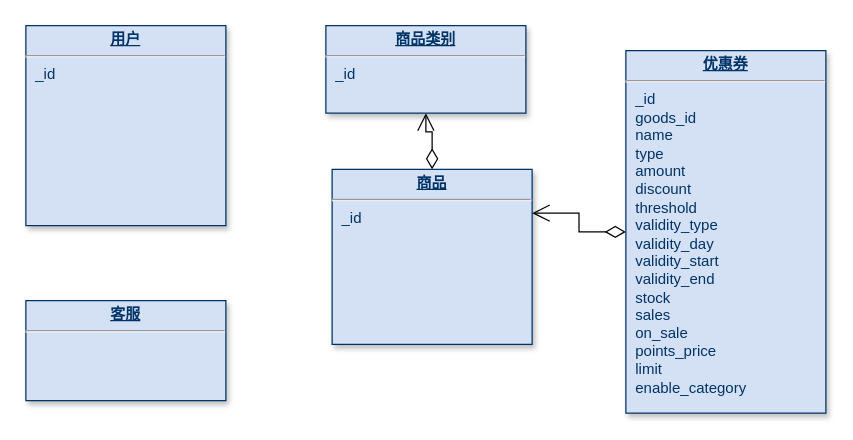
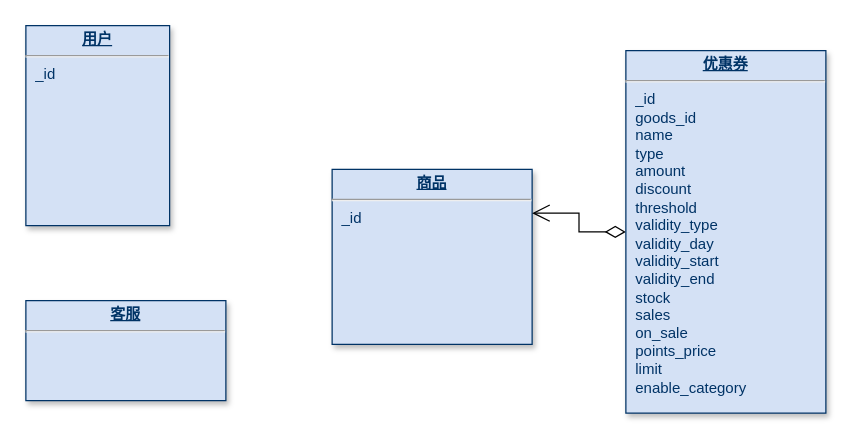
node "商品类别 _id": removed
node "用户 _id": size 200x200 -> 144x200
edge "商品类别 _id" -- "商品 _id": removed
